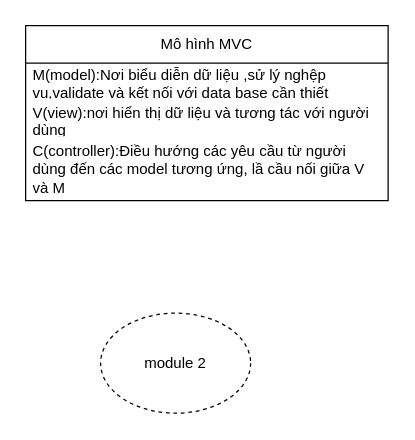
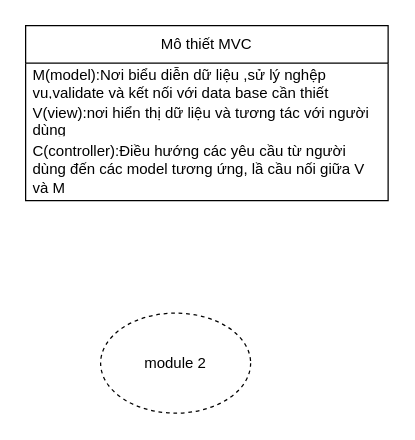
node "Mô hình MVC": label "Mô hình MVC" -> "Mô thiết MVC"
